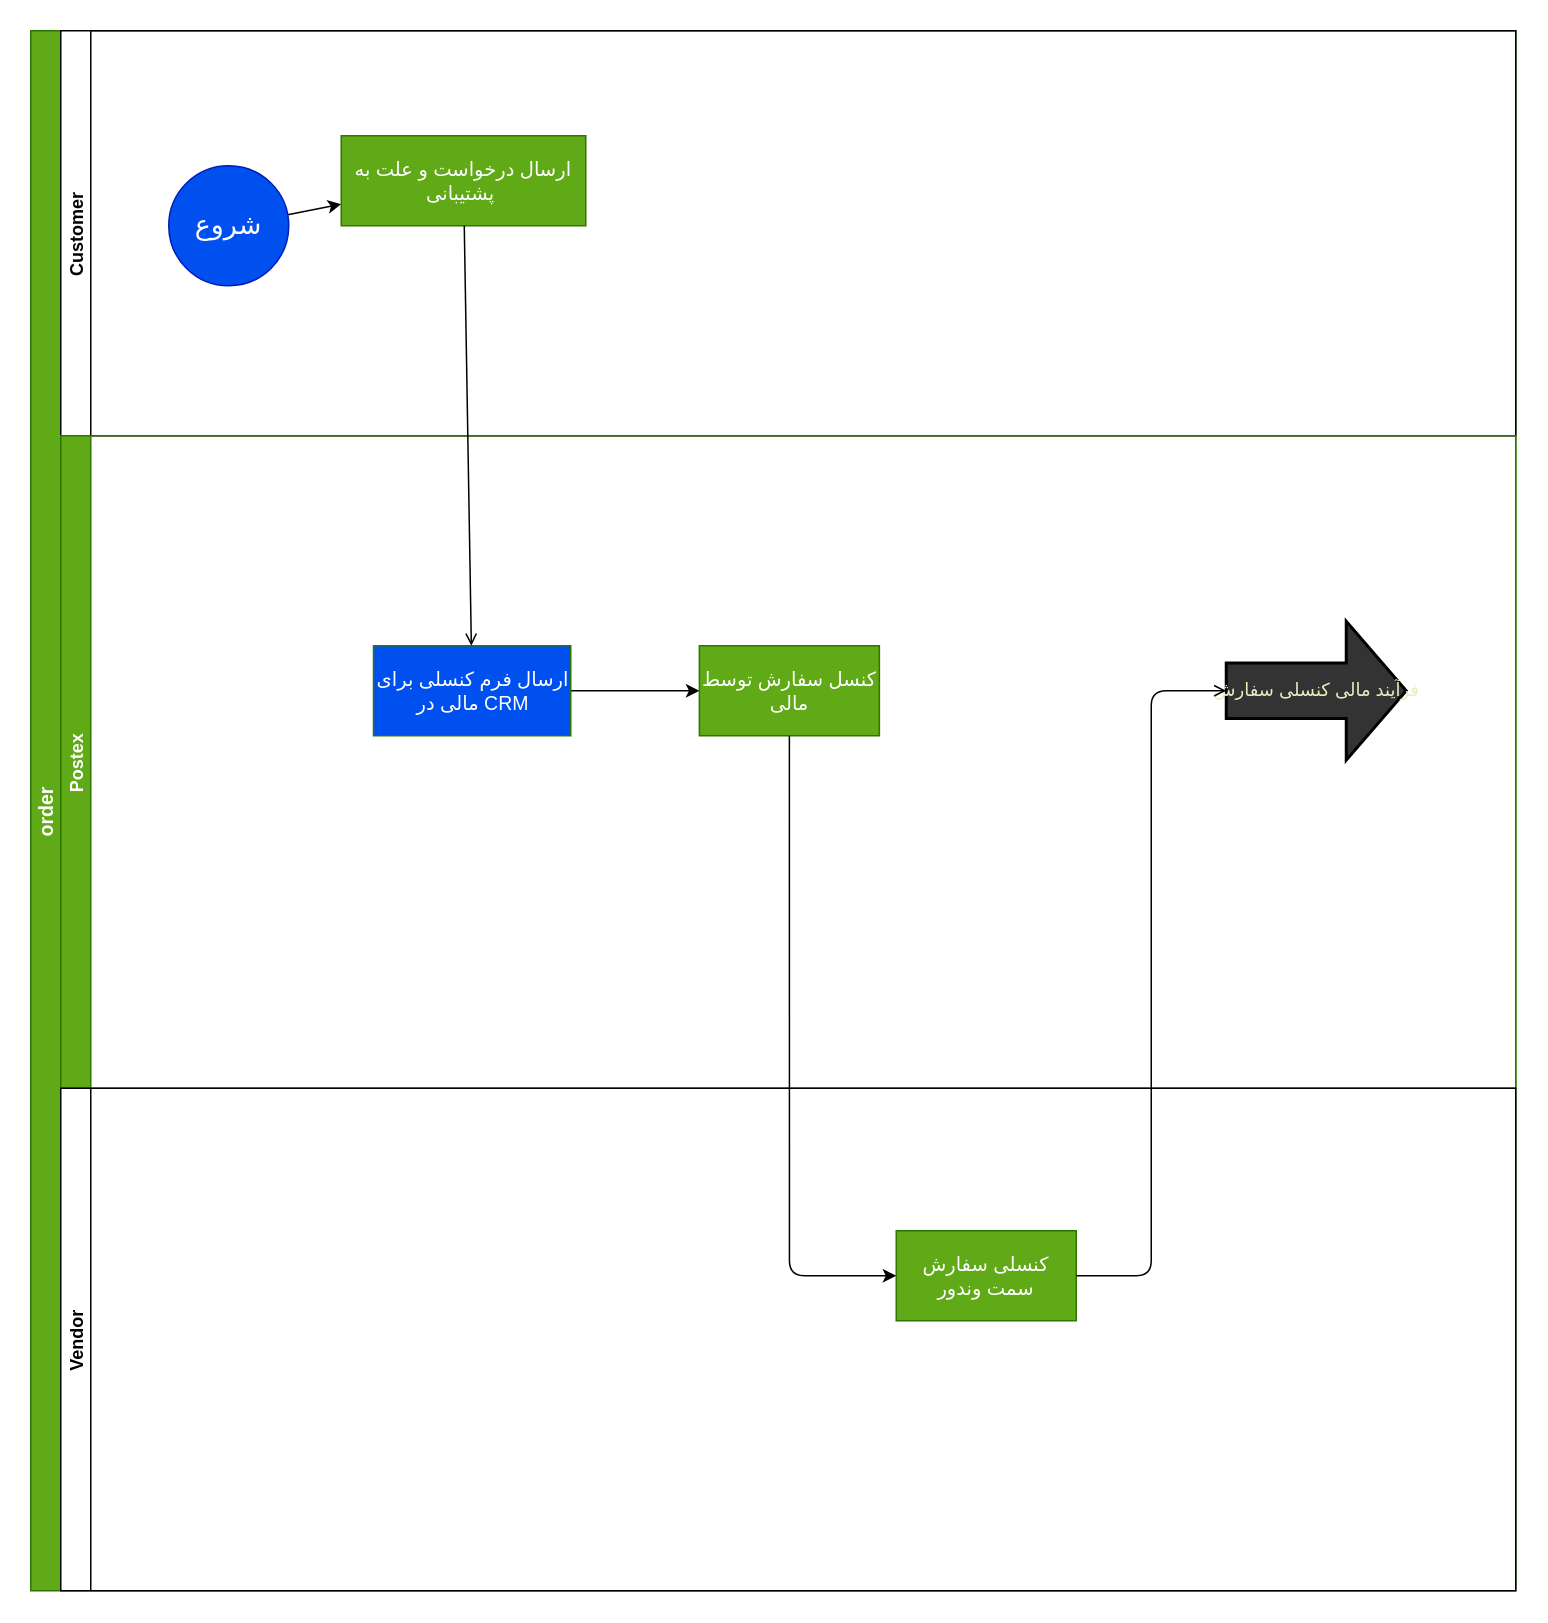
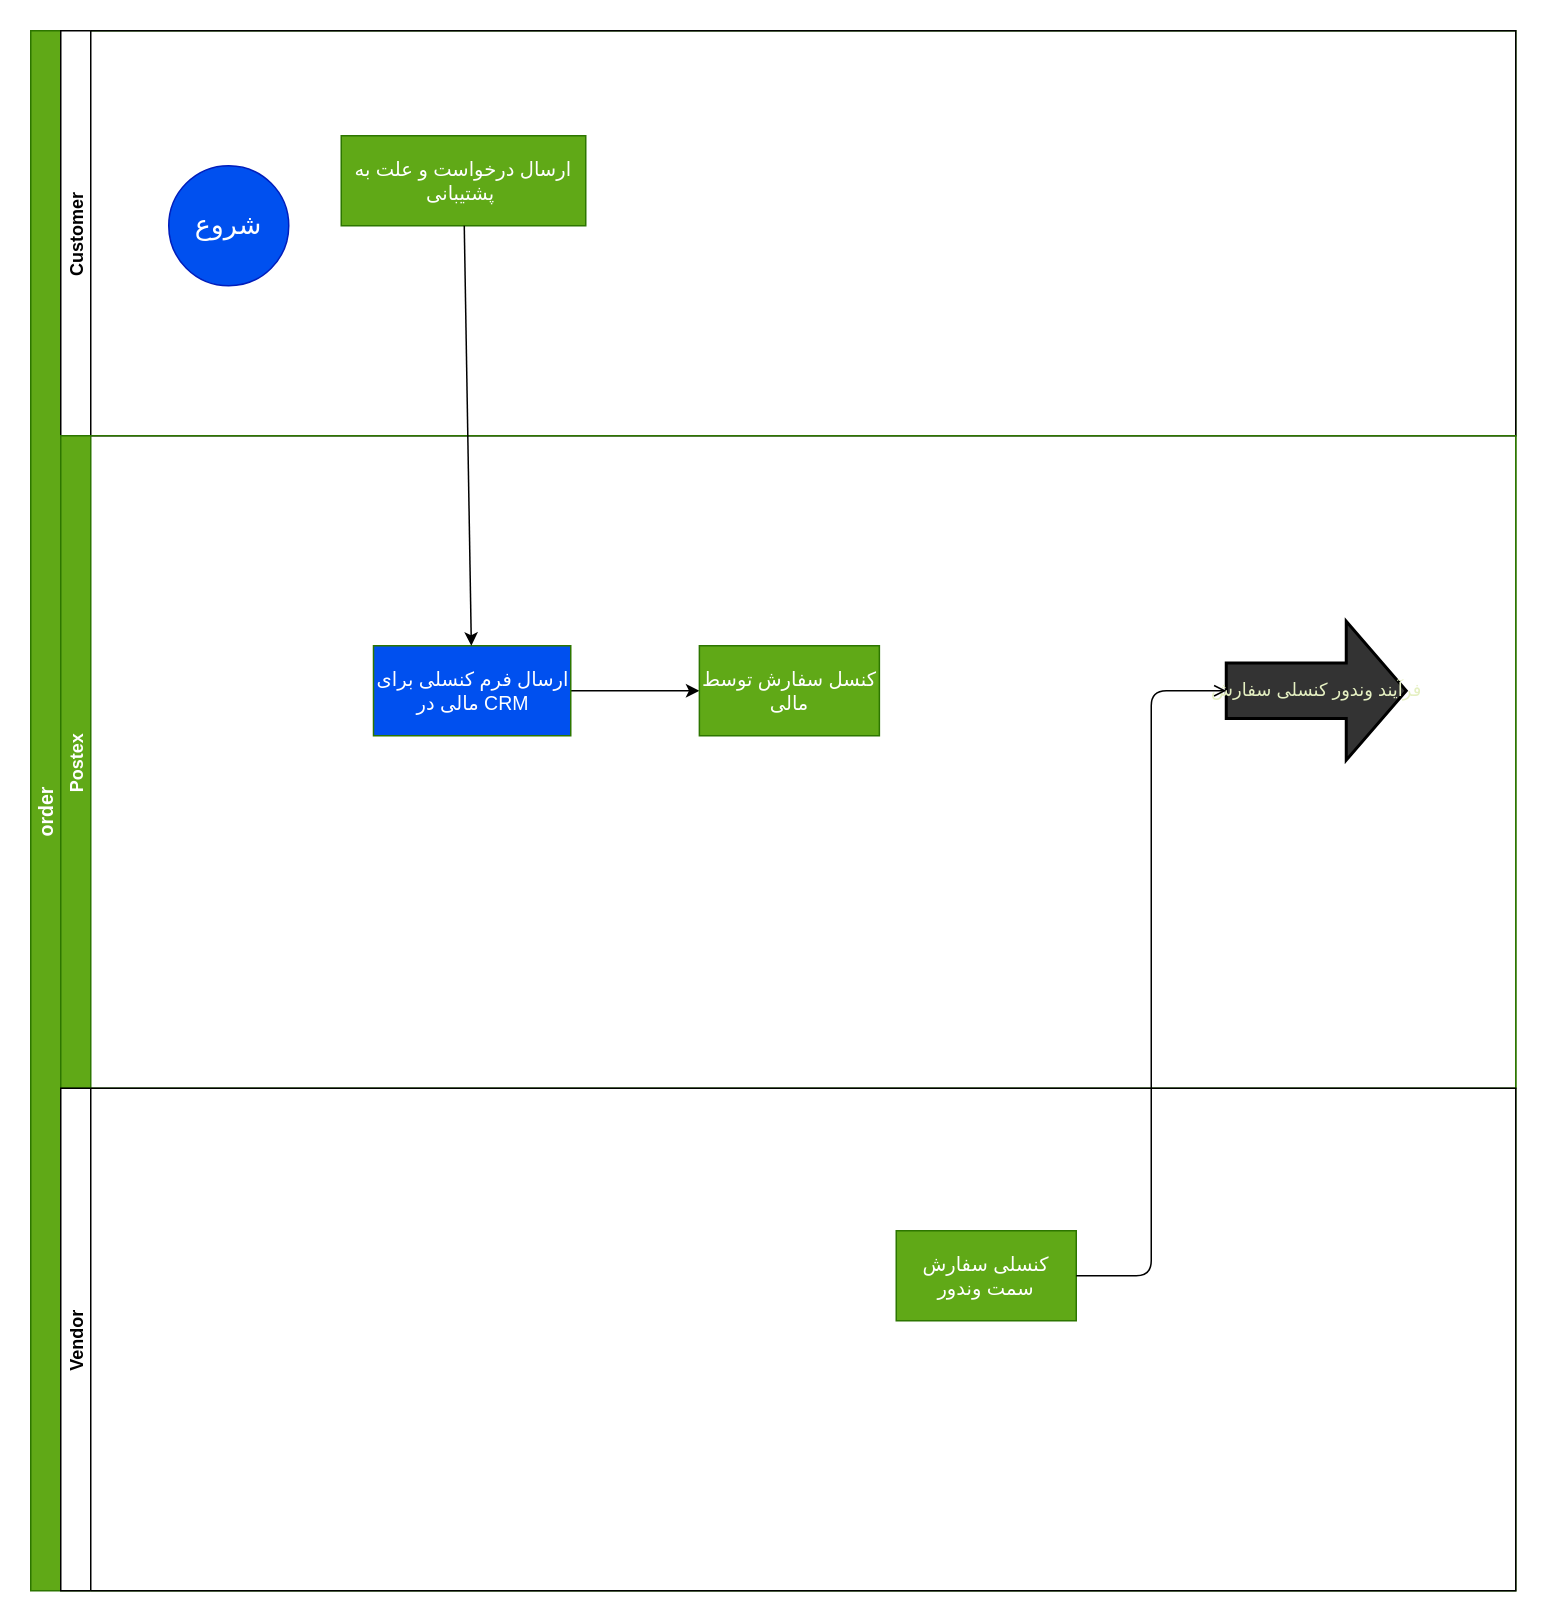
edge "شروع" -> "ارسال درخواست و علت به پشتیبانی": removed
edge "ارسال درخواست و علت به پشتیبانی" -> "ارسال فرم کنسلی برای مالی در CRM": arrowhead open -> classic
node "فرآیند مالی کنسلی سفارش": label "فرآیند مالی کنسلی سفارش" -> "فرآیند وندور کنسلی سفارش"
edge "کنسل سفارش توسط مالی" -> "کنسلی سفارش سمت وندور": removed
